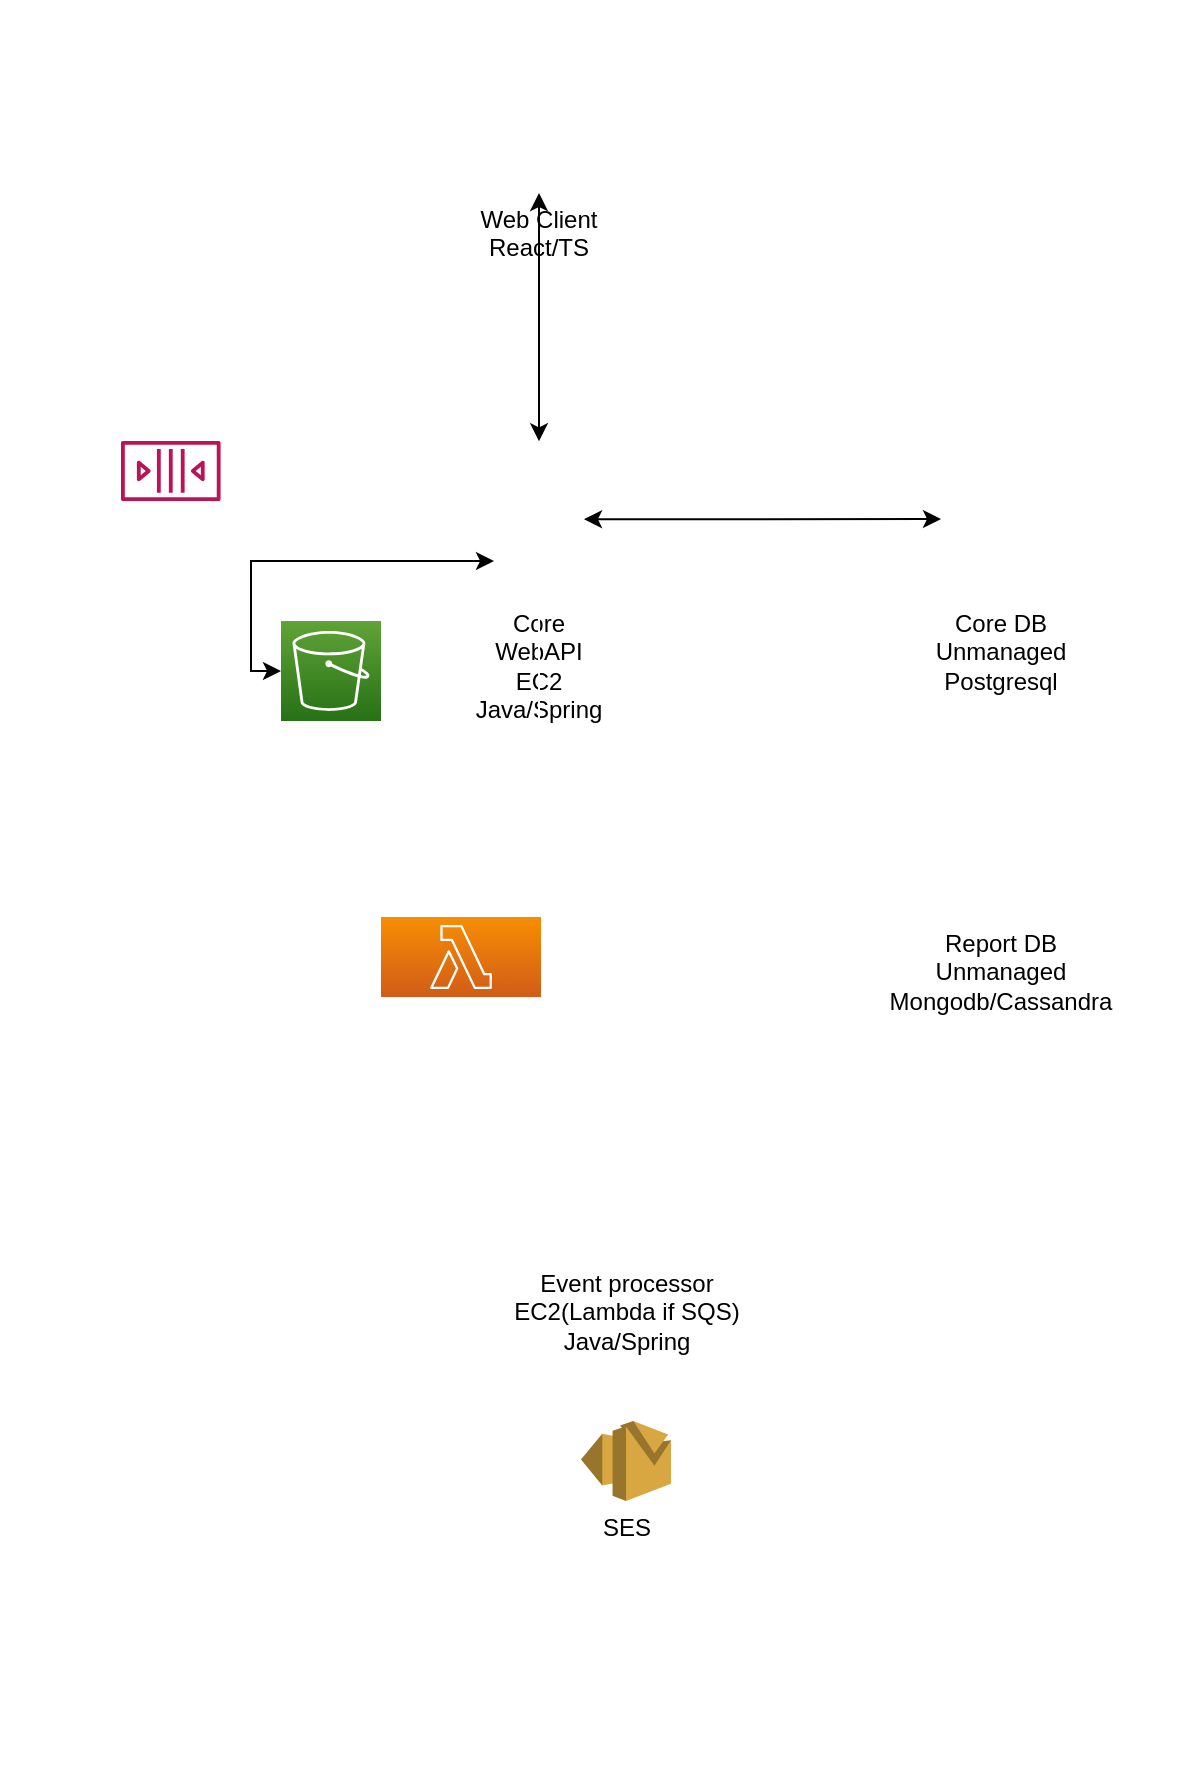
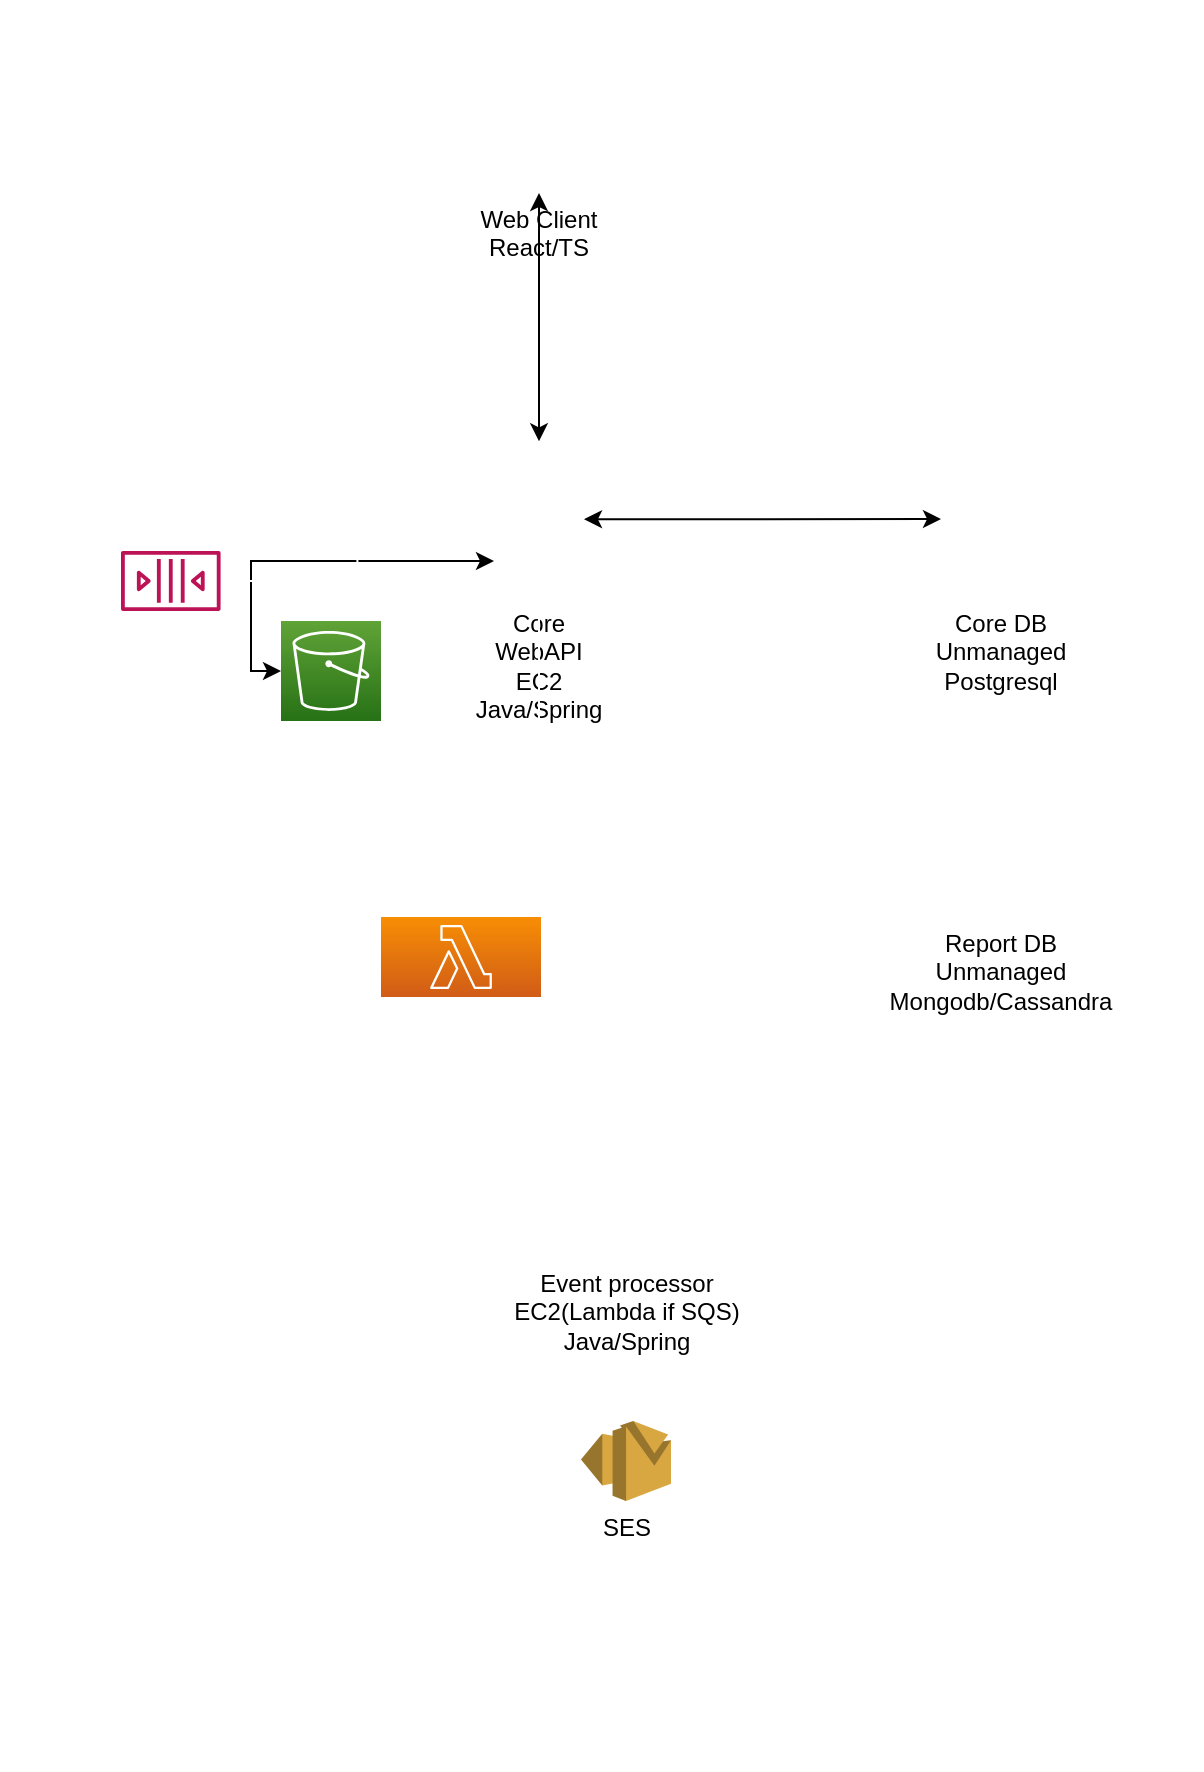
node "Rabbit MQ OR Amazon SQS": moved (171, 471) -> (171, 581)
